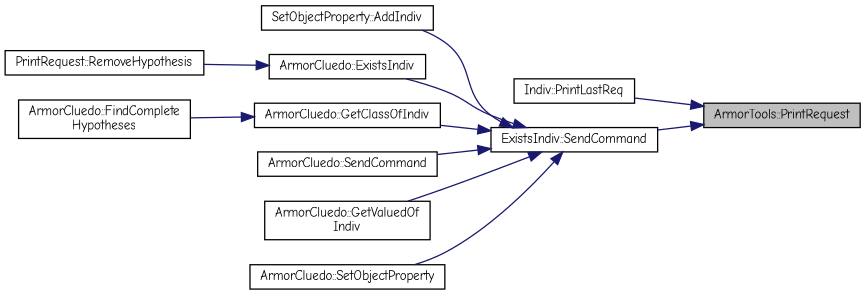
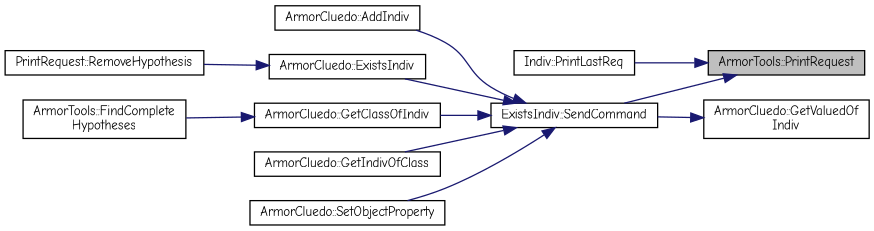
node "SetObjectProperty::AddIndiv": label "SetObjectProperty::AddIndiv" -> "ArmorCluedo::AddIndiv"
node "ArmorCluedo::FindComplete Hypotheses": label "ArmorCluedo::FindComplete Hypotheses" -> "ArmorTools::FindComplete Hypotheses"
node "ArmorCluedo::SendCommand": label "ArmorCluedo::SendCommand" -> "ArmorCluedo::GetIndivOfClass"
edge "ArmorCluedo::GetValuedOf Indiv" -> "ExistsIndiv::SendCommand": reversed
